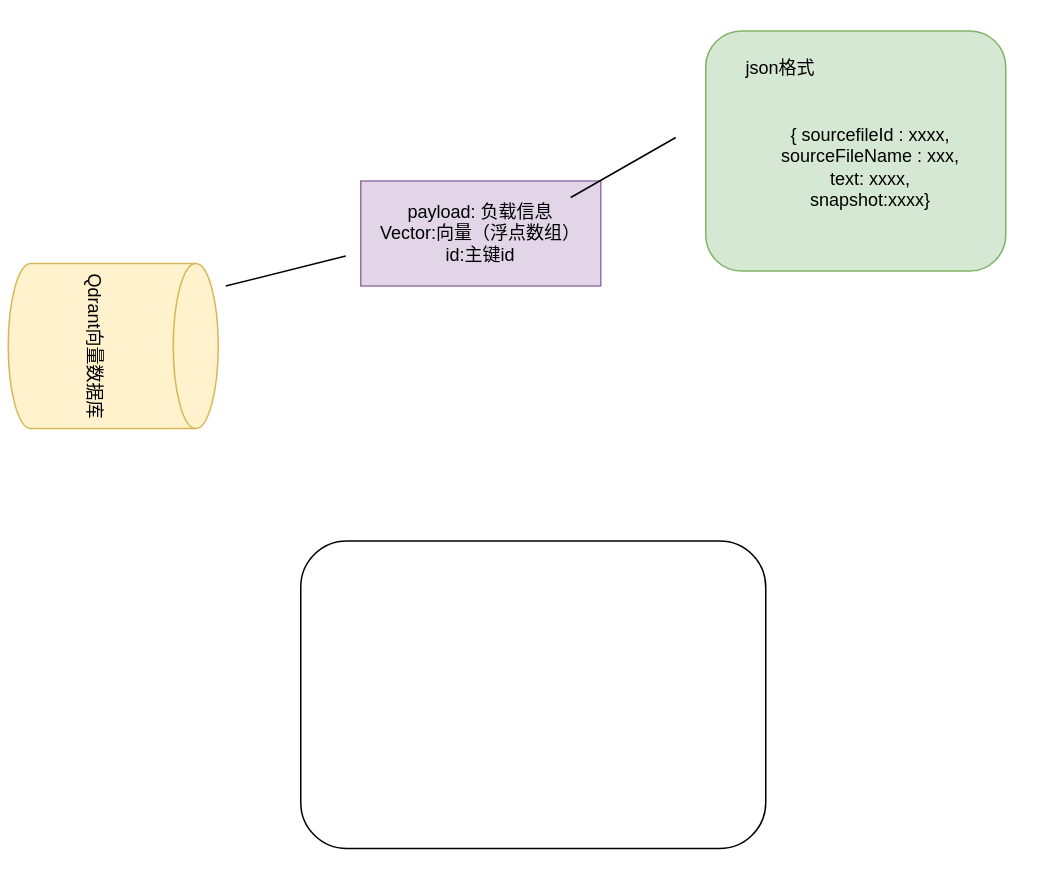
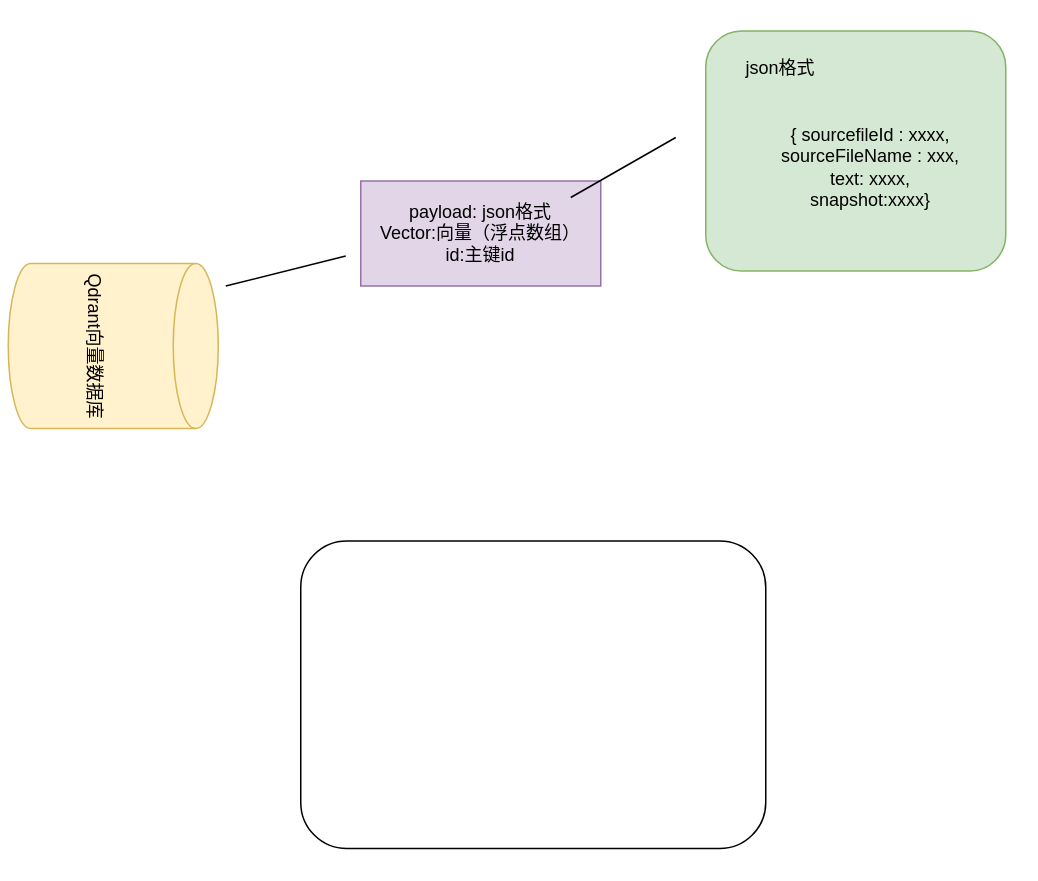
node "payload: 负载信息 Vector:向量（浮点数组） id:主键id": label "payload: 负载信息 Vector:向量（浮点数组） id:主键id" -> "payload: json格式 Vector:向量（浮点数组） id:主键id"
